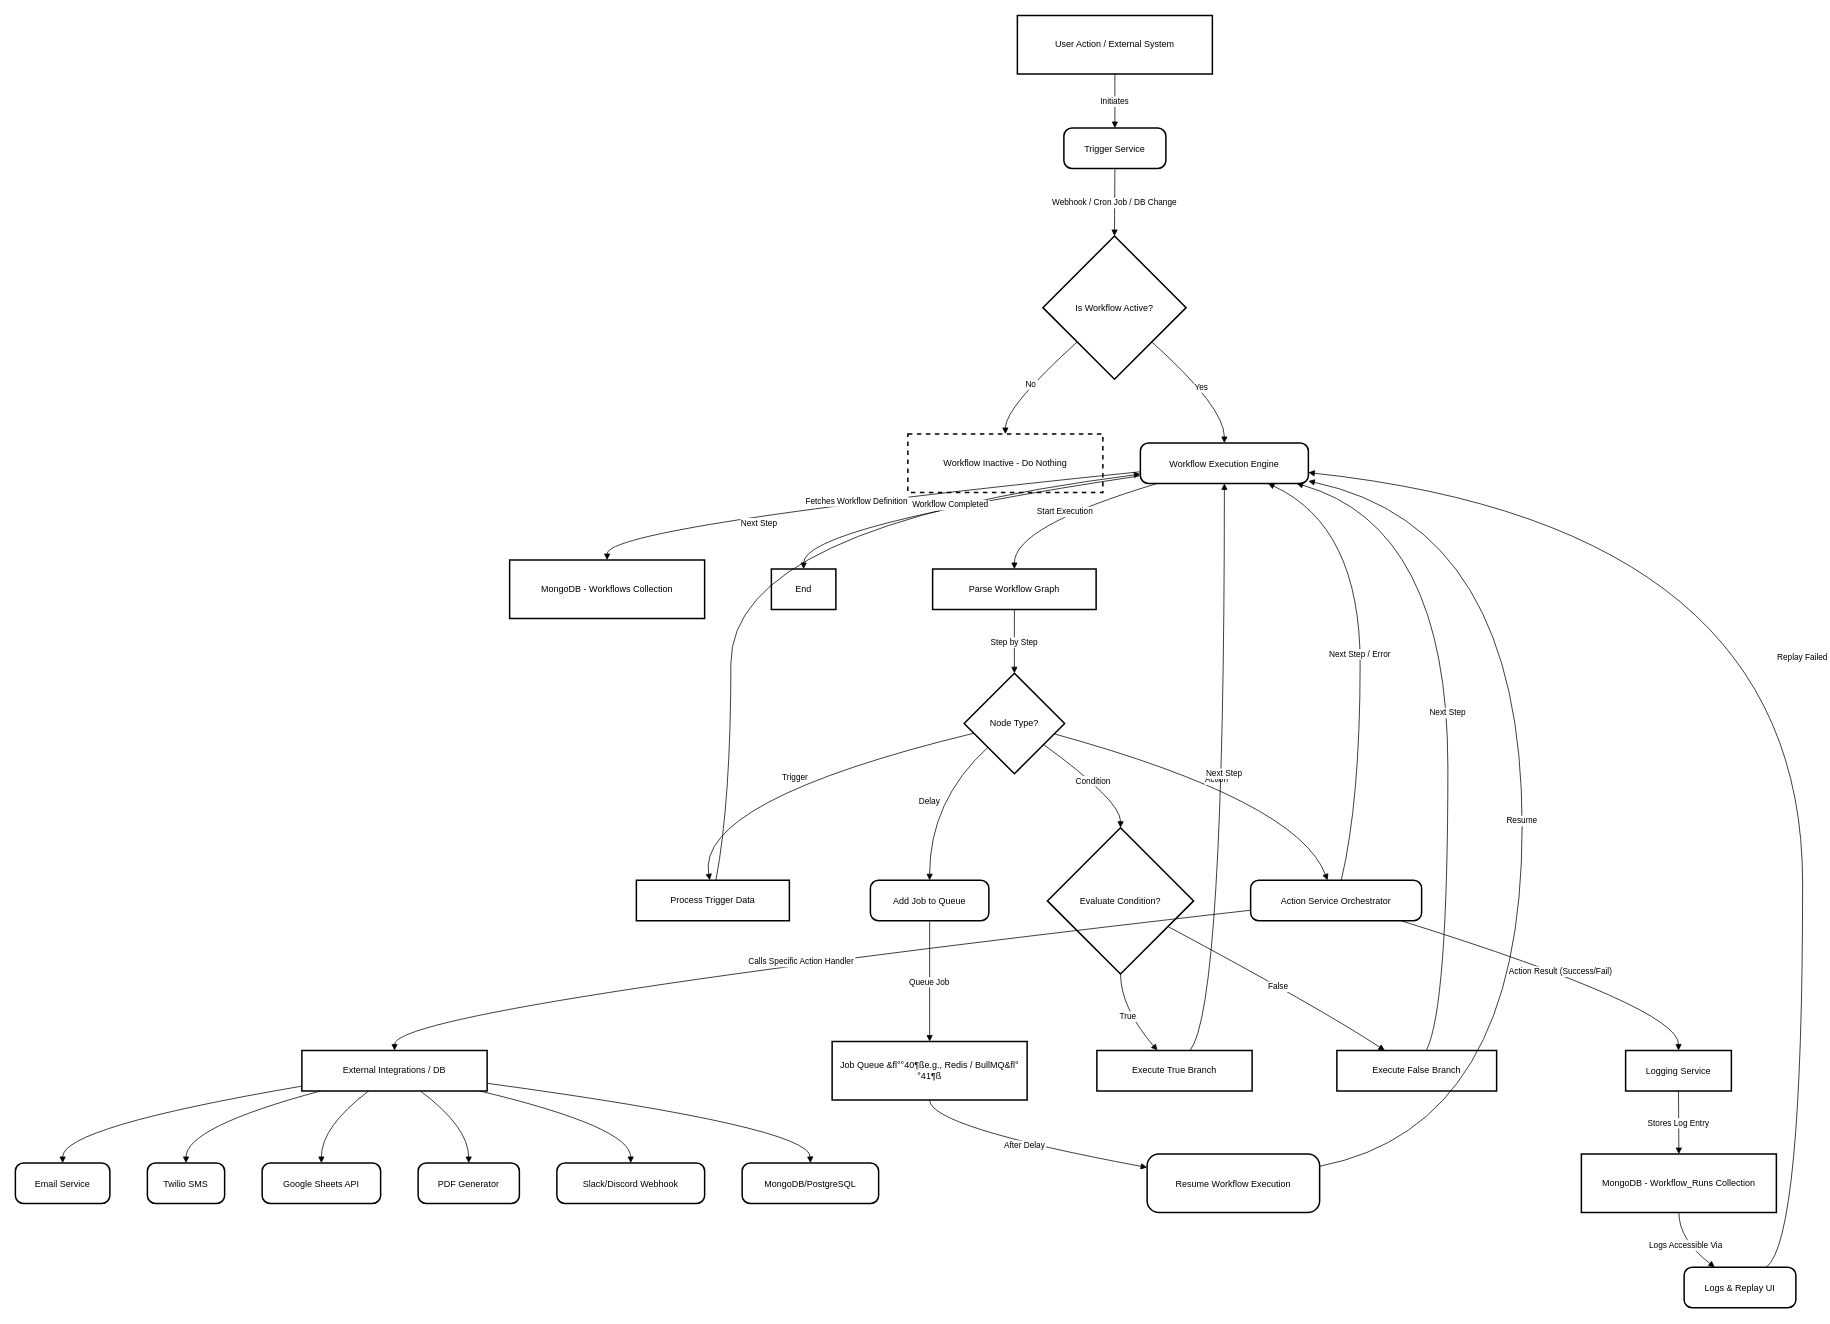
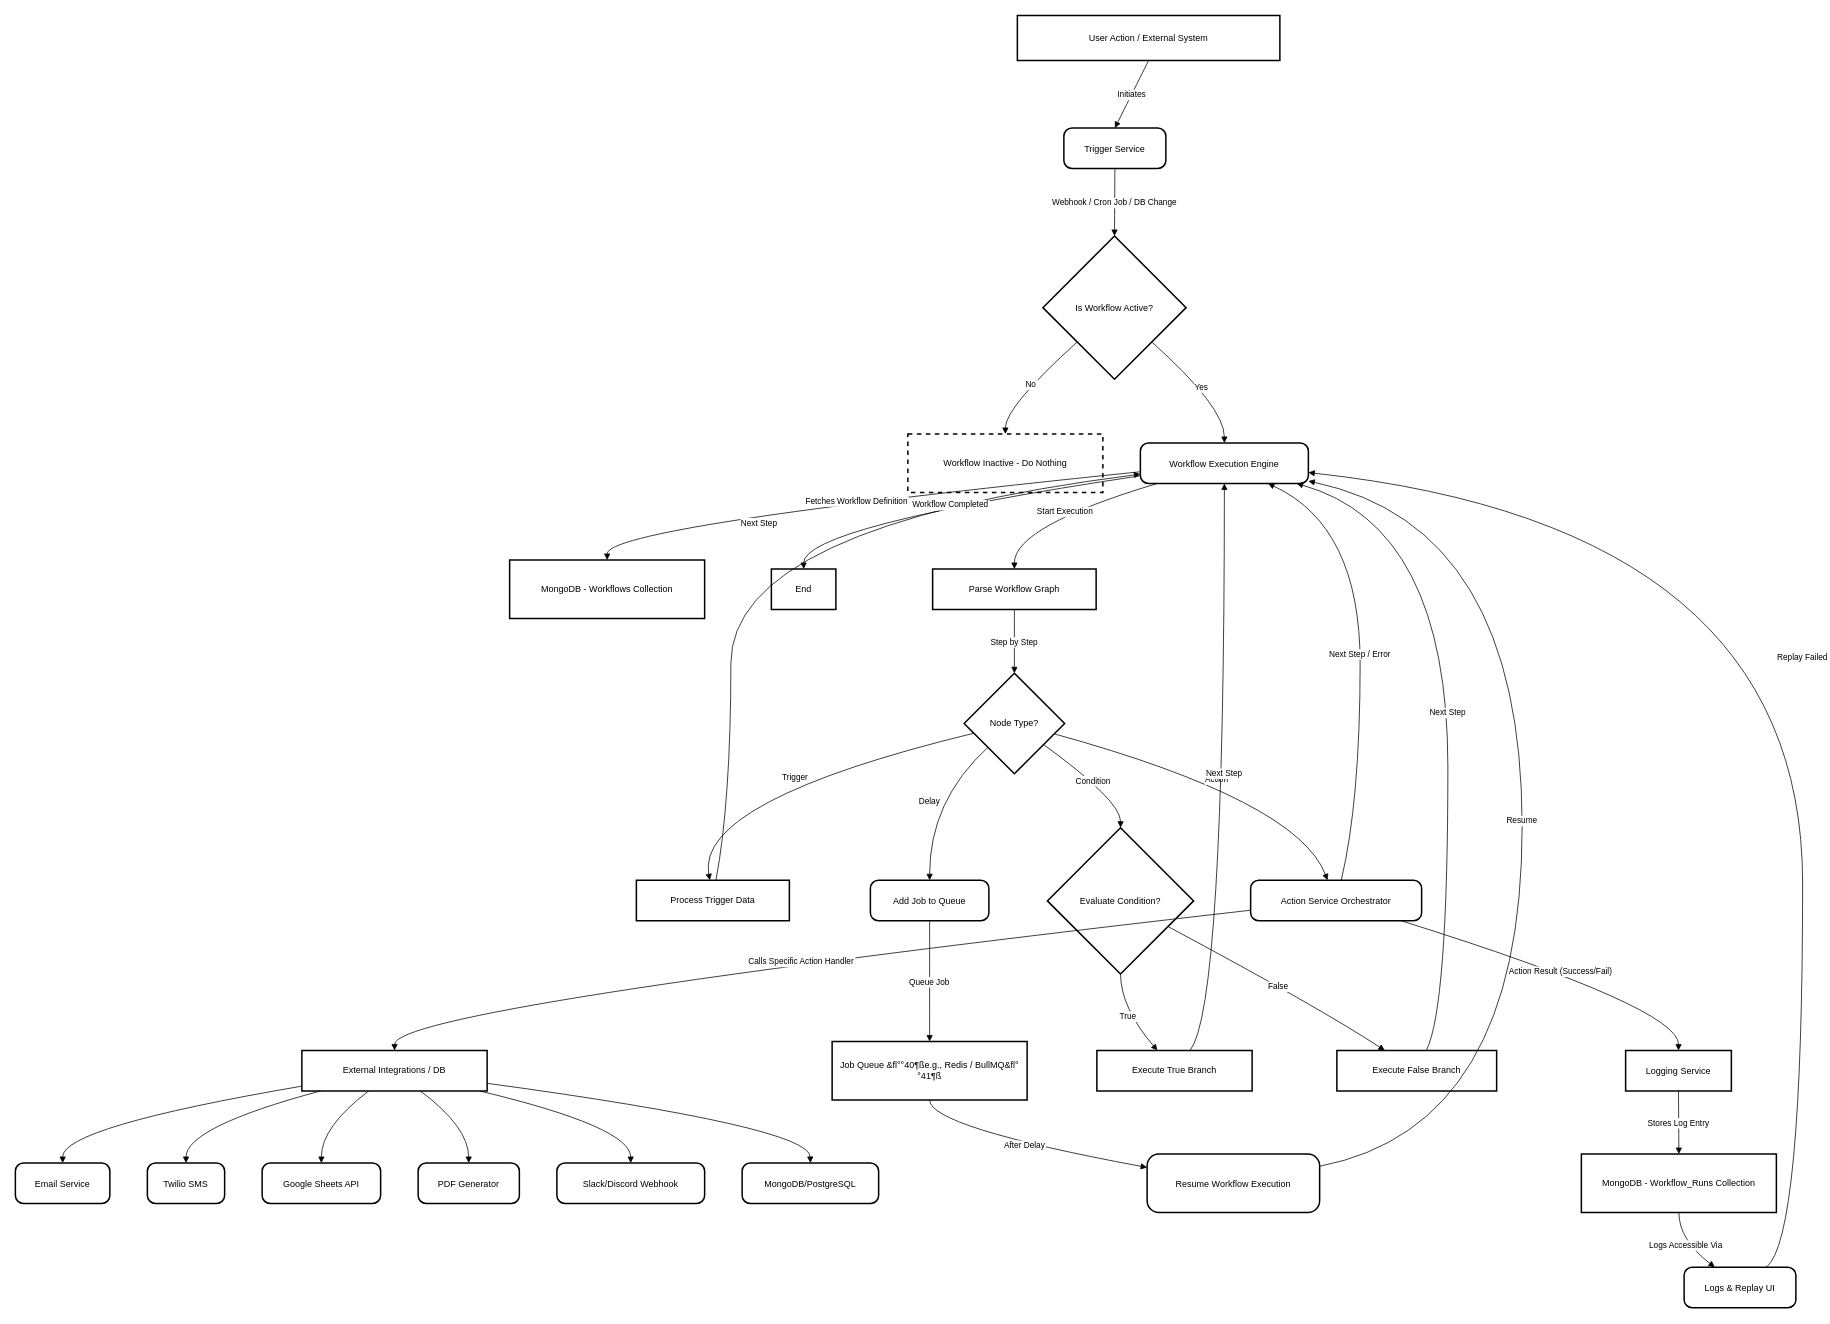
node "User Action / External System": size 195x59 -> 263x45
